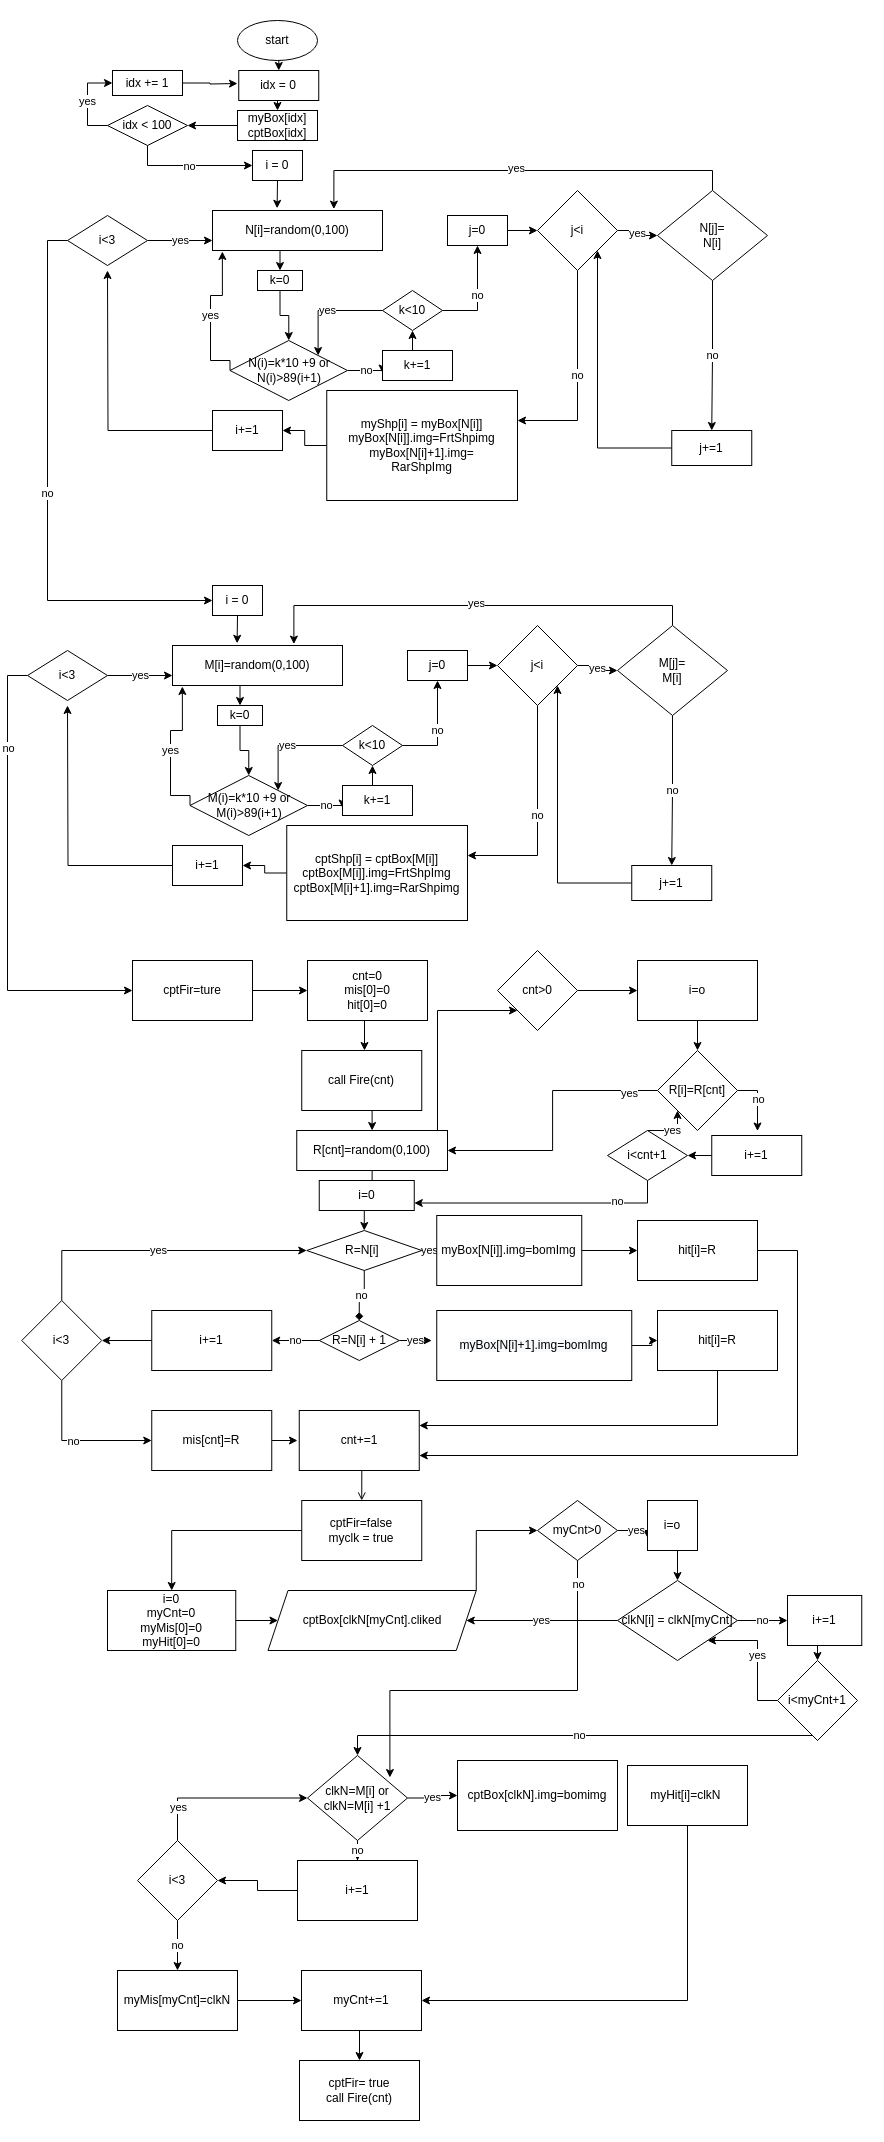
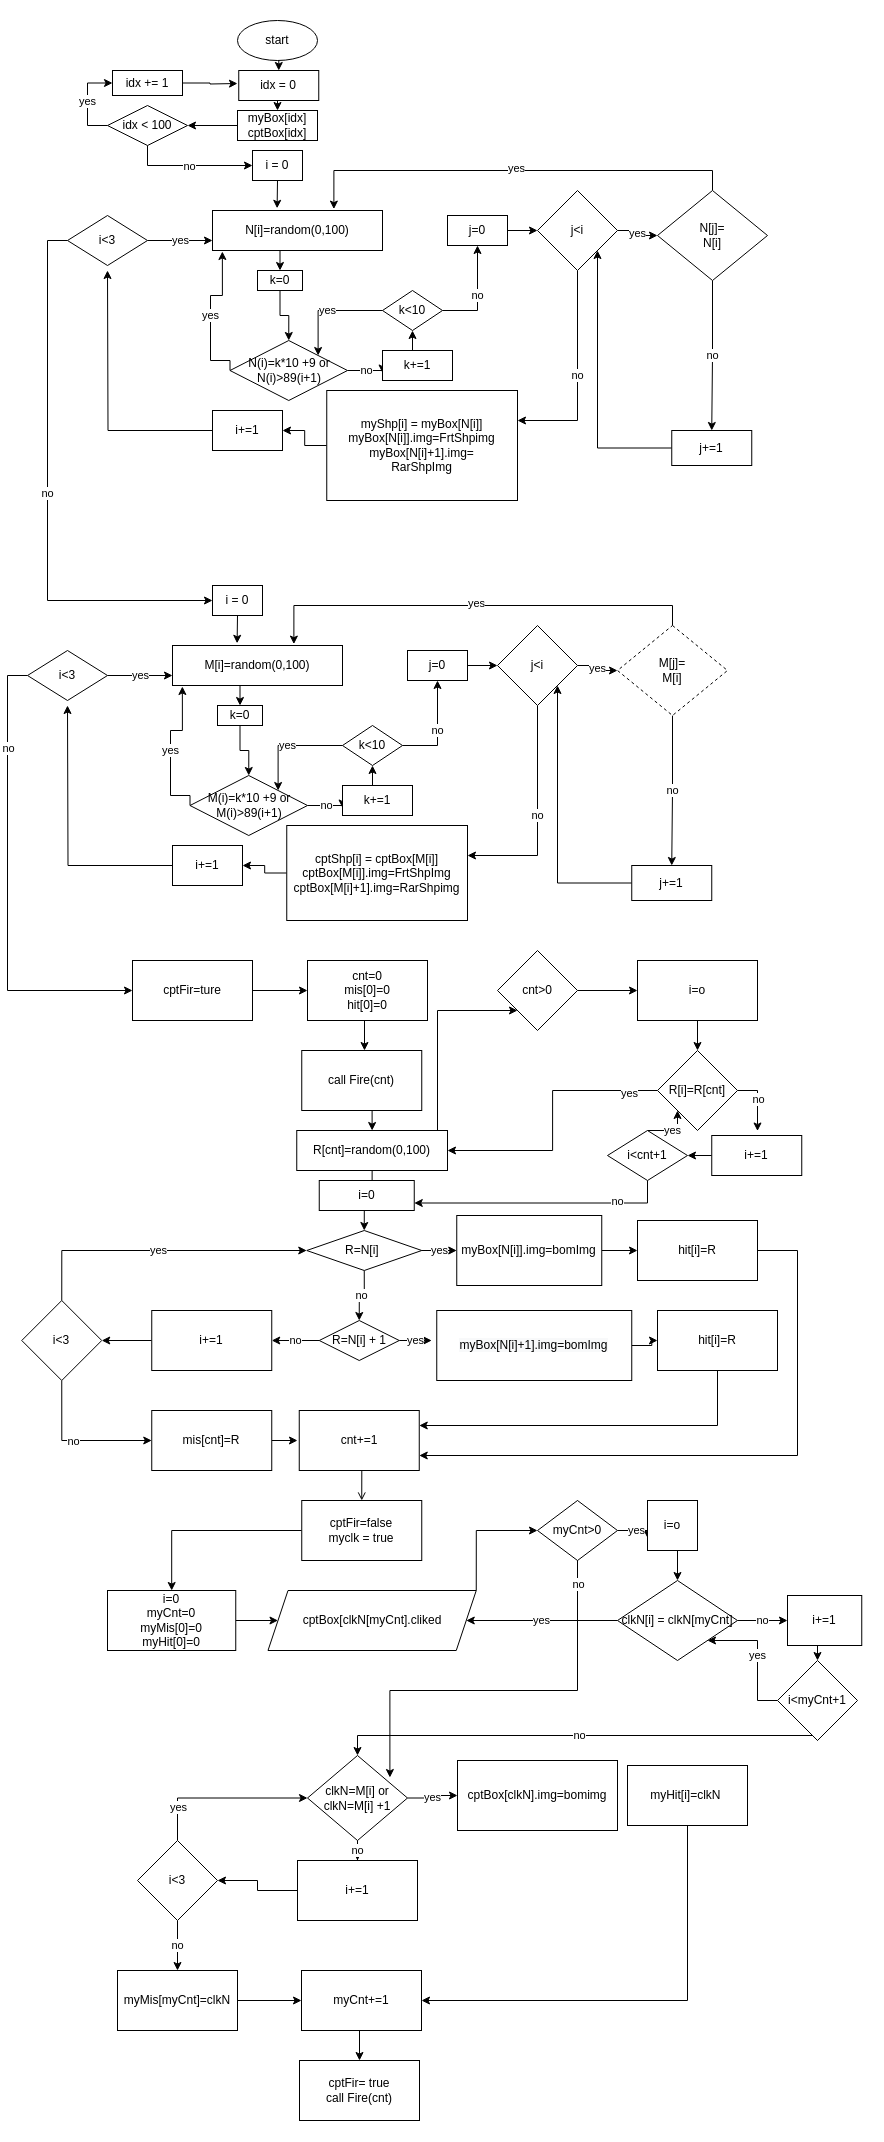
node "M[j]= M[i]": style solid -> dashed
node "myBox[N[i]].img=bomImg": moved (509, 1251) -> (529, 1251)
edge "R=N[i]" -> "R=N[i] + 1": arrowhead diamond -> classic
